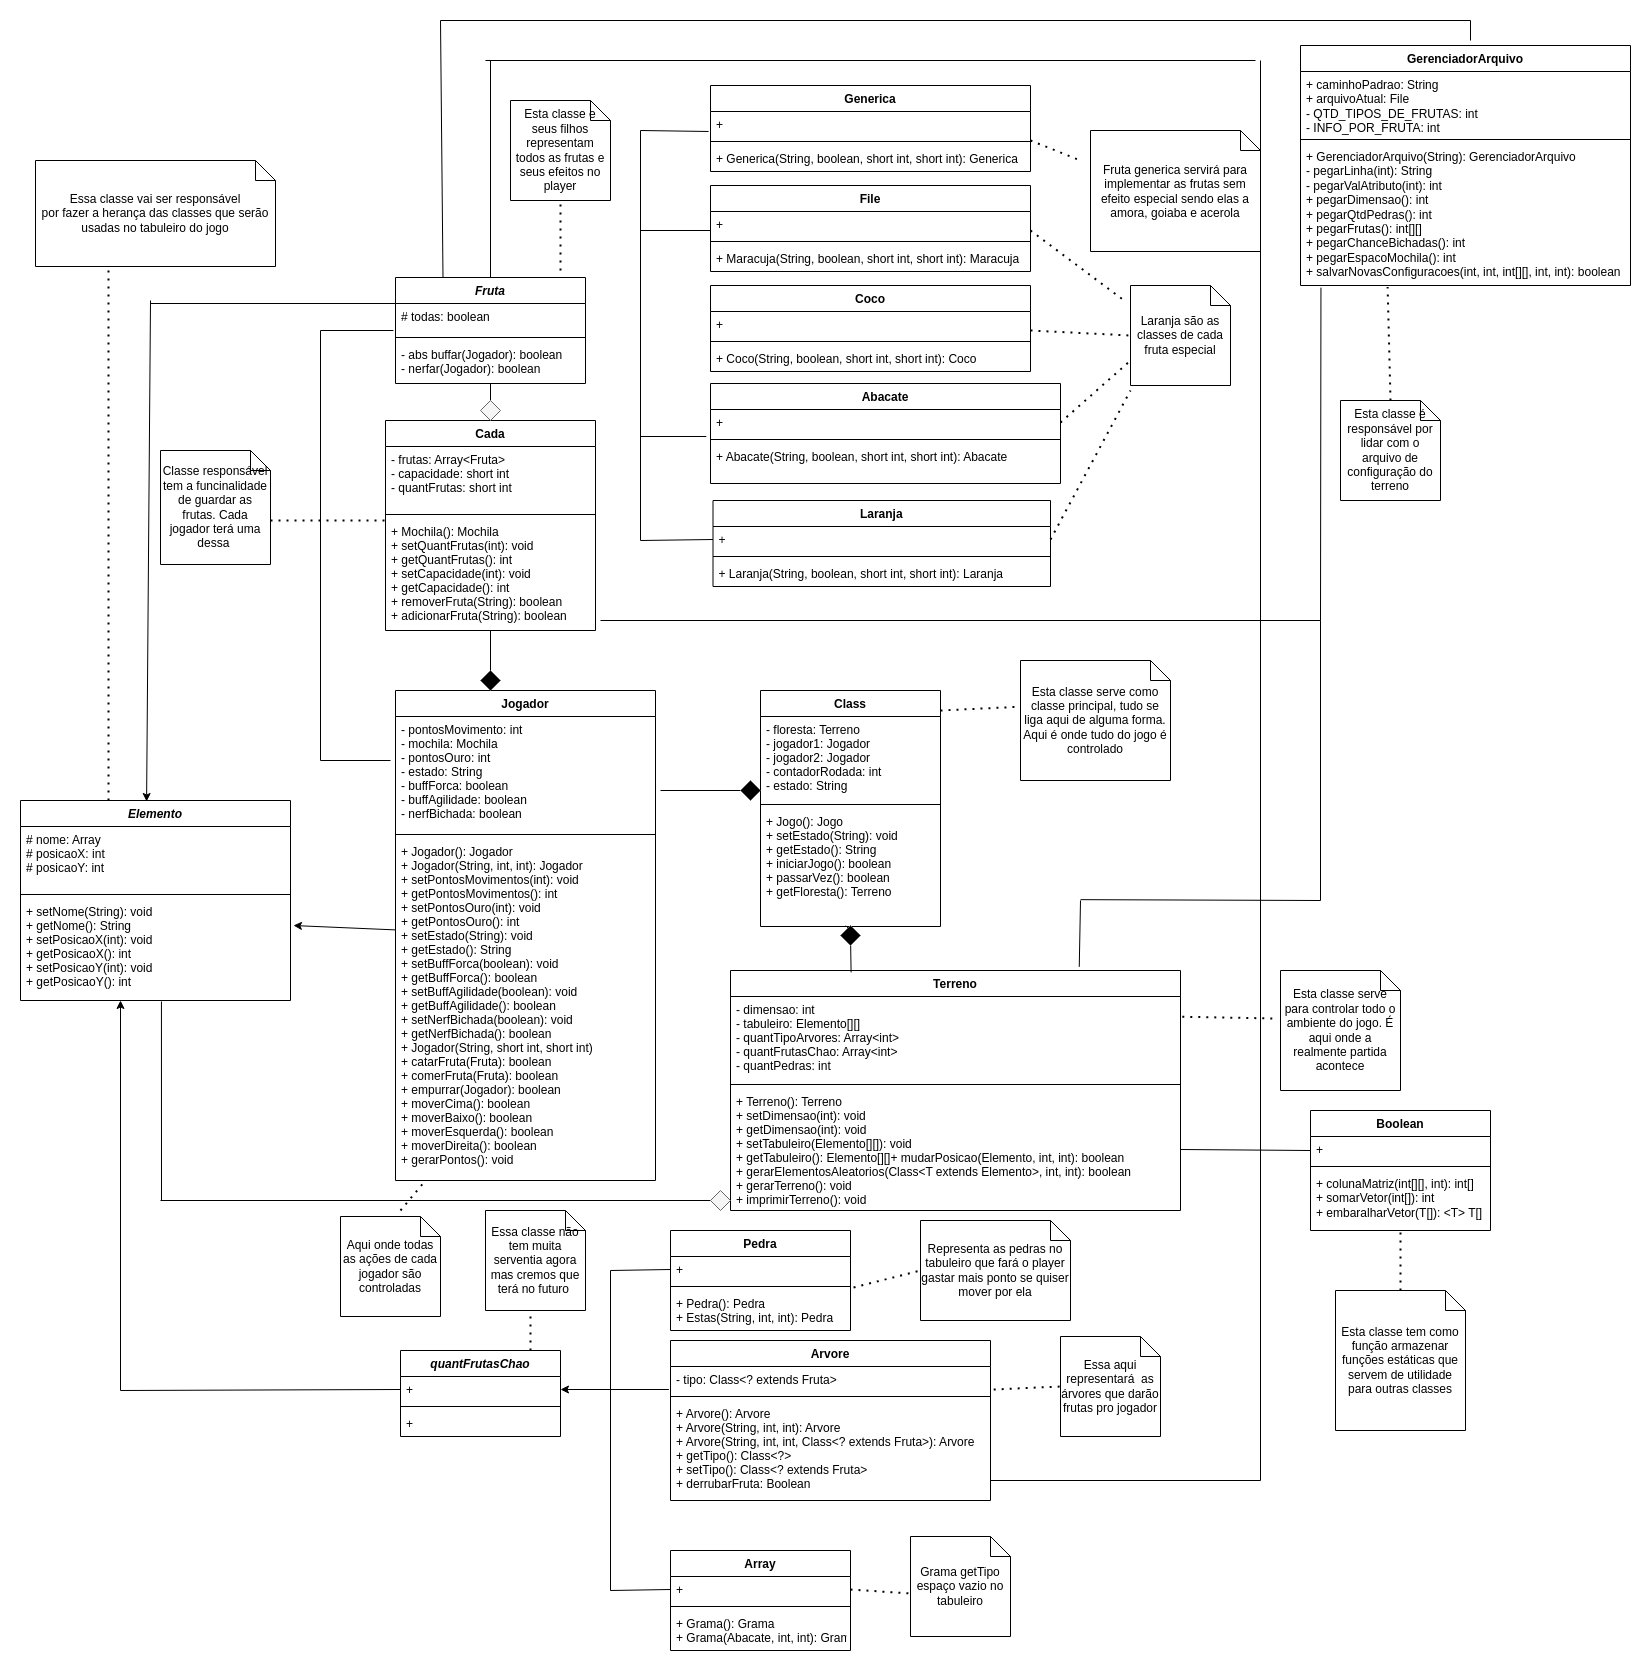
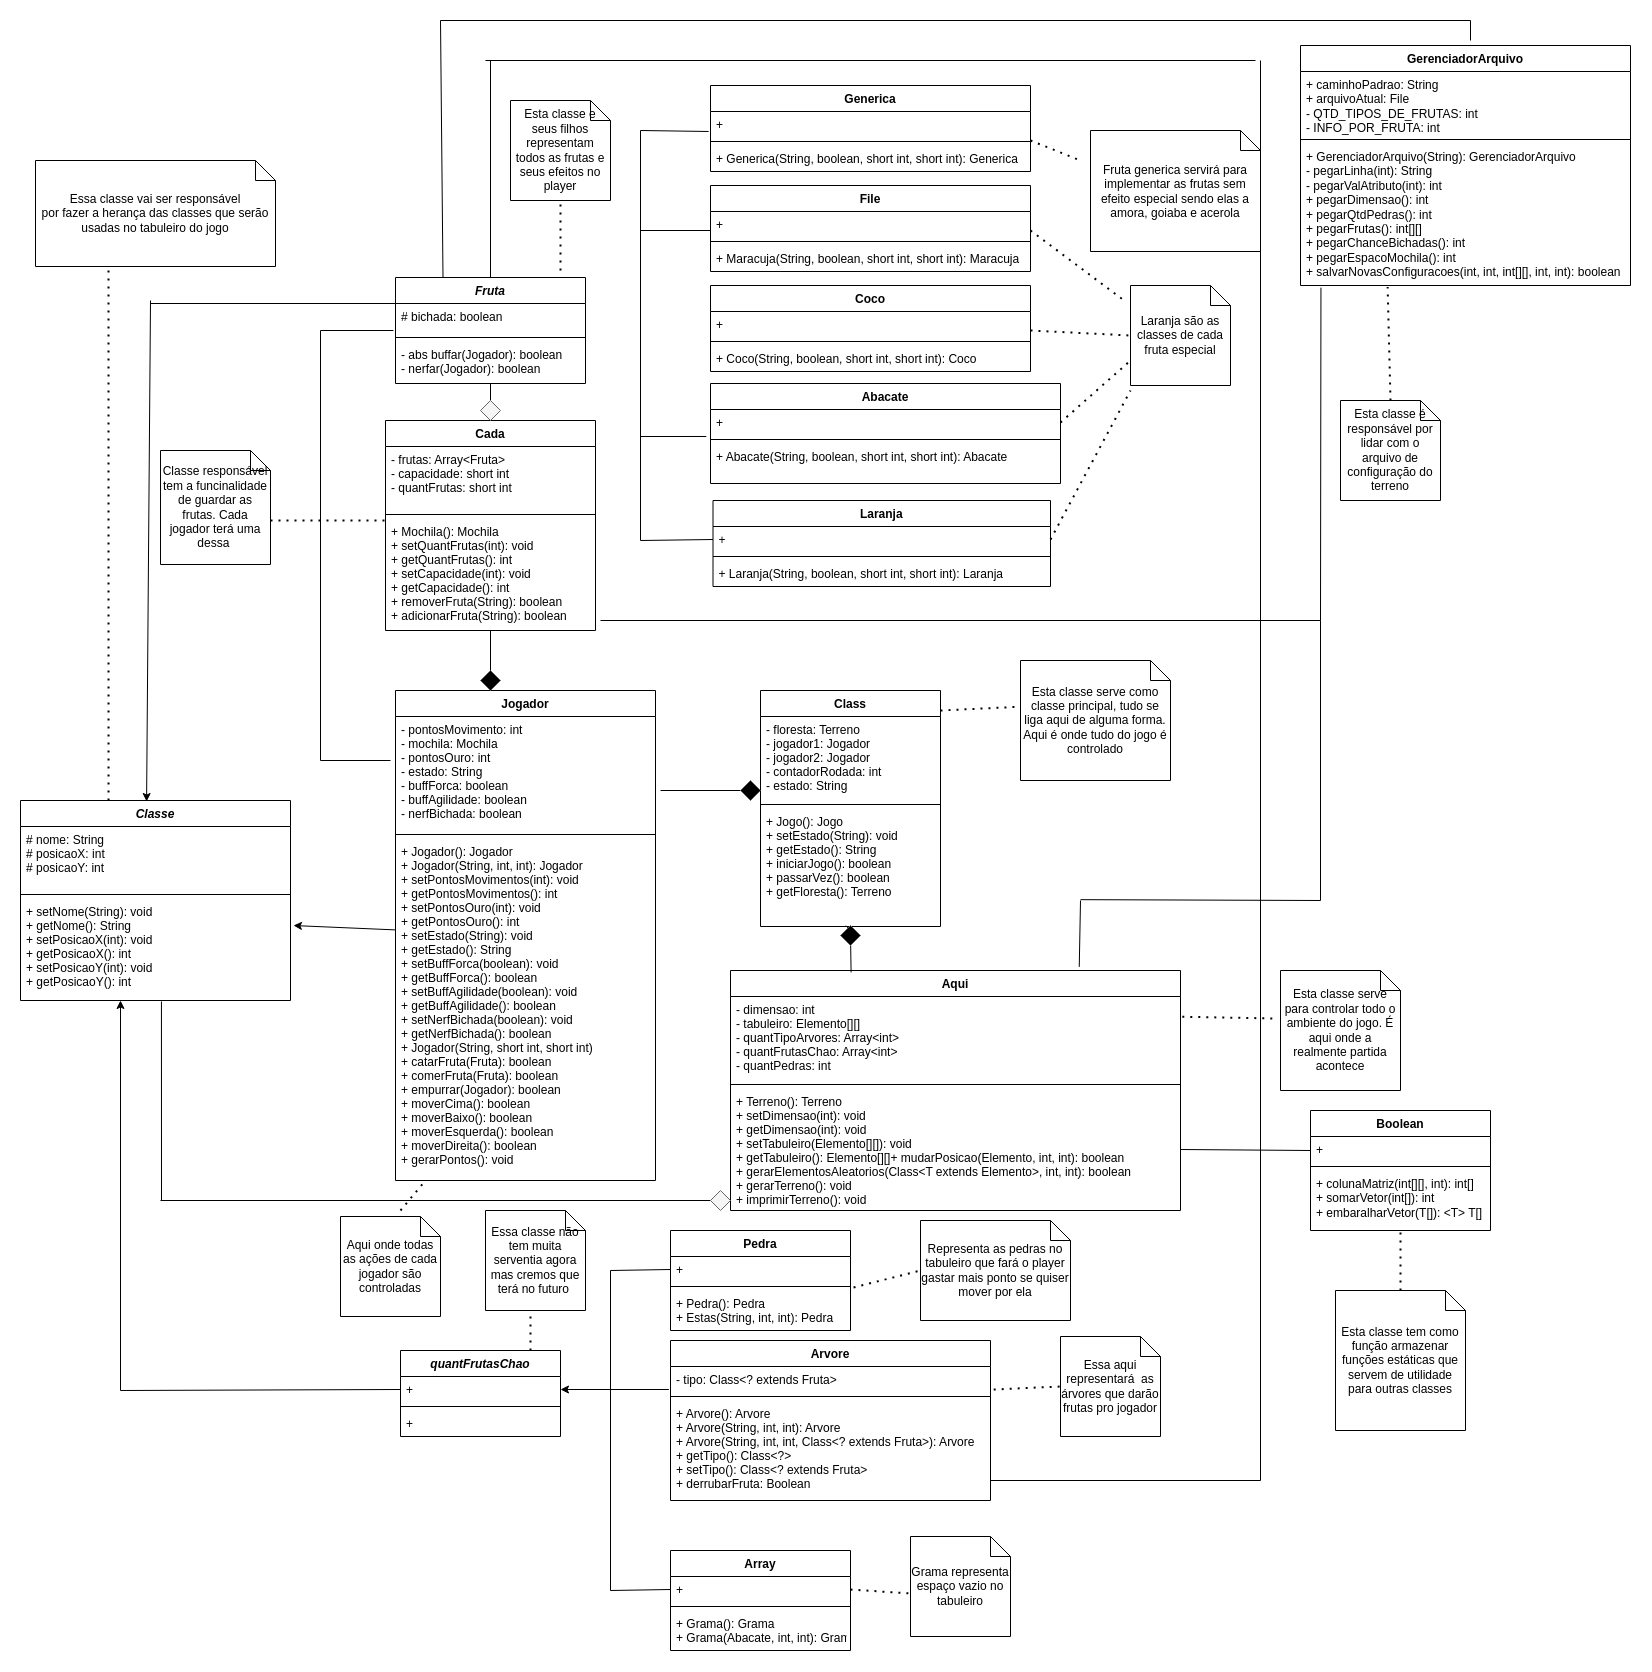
node "# todas: boolean": label "# todas: boolean" -> "# bichada: boolean"
node "Elemento": label "Elemento" -> "Classe"
node "# nome: Array # posicaoX: int # posicaoY: int": label "# nome: Array # posicaoX: int # posicaoY: int" -> "# nome: String # posicaoX: int # posicaoY: int"
node "Terreno": label "Terreno" -> "Aqui"
node "Grama getTipo espaço vazio no tabuleiro": label "Grama getTipo espaço vazio no tabuleiro" -> "Grama representa espaço vazio no tabuleiro"
